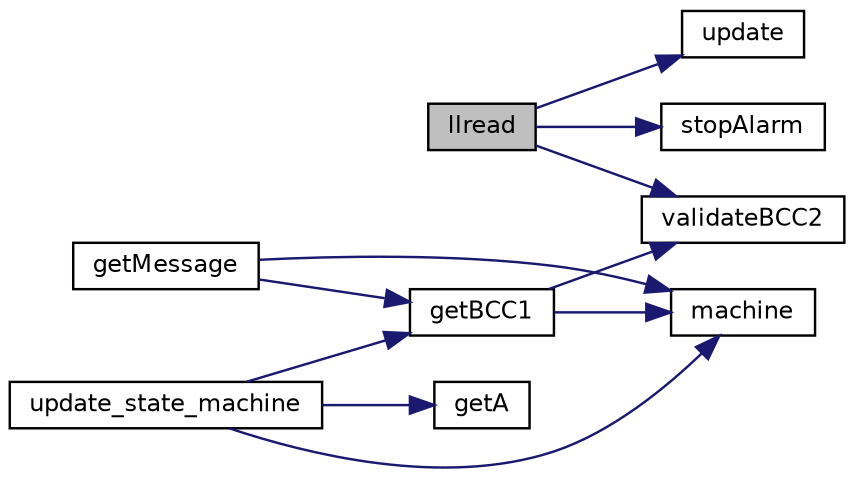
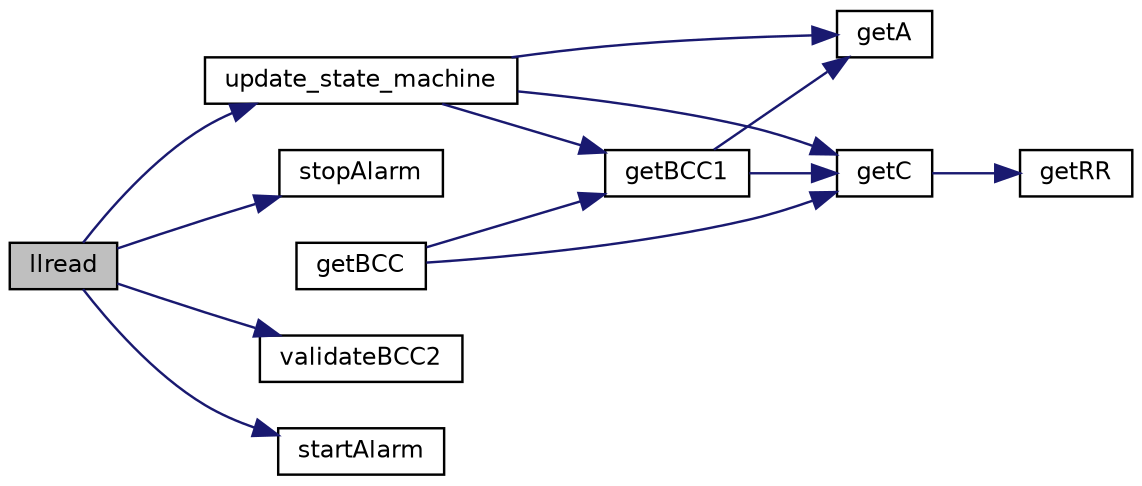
node "update": label "update" -> "startAlarm"
edge "llread" -> "update_state_machine": added
node "getRR": added
edge "getBCC1" -> "validateBCC2": now "getBCC1" -> "getA"
node "getMessage": label "getMessage" -> "getBCC"
node "machine": label "machine" -> "getC"
